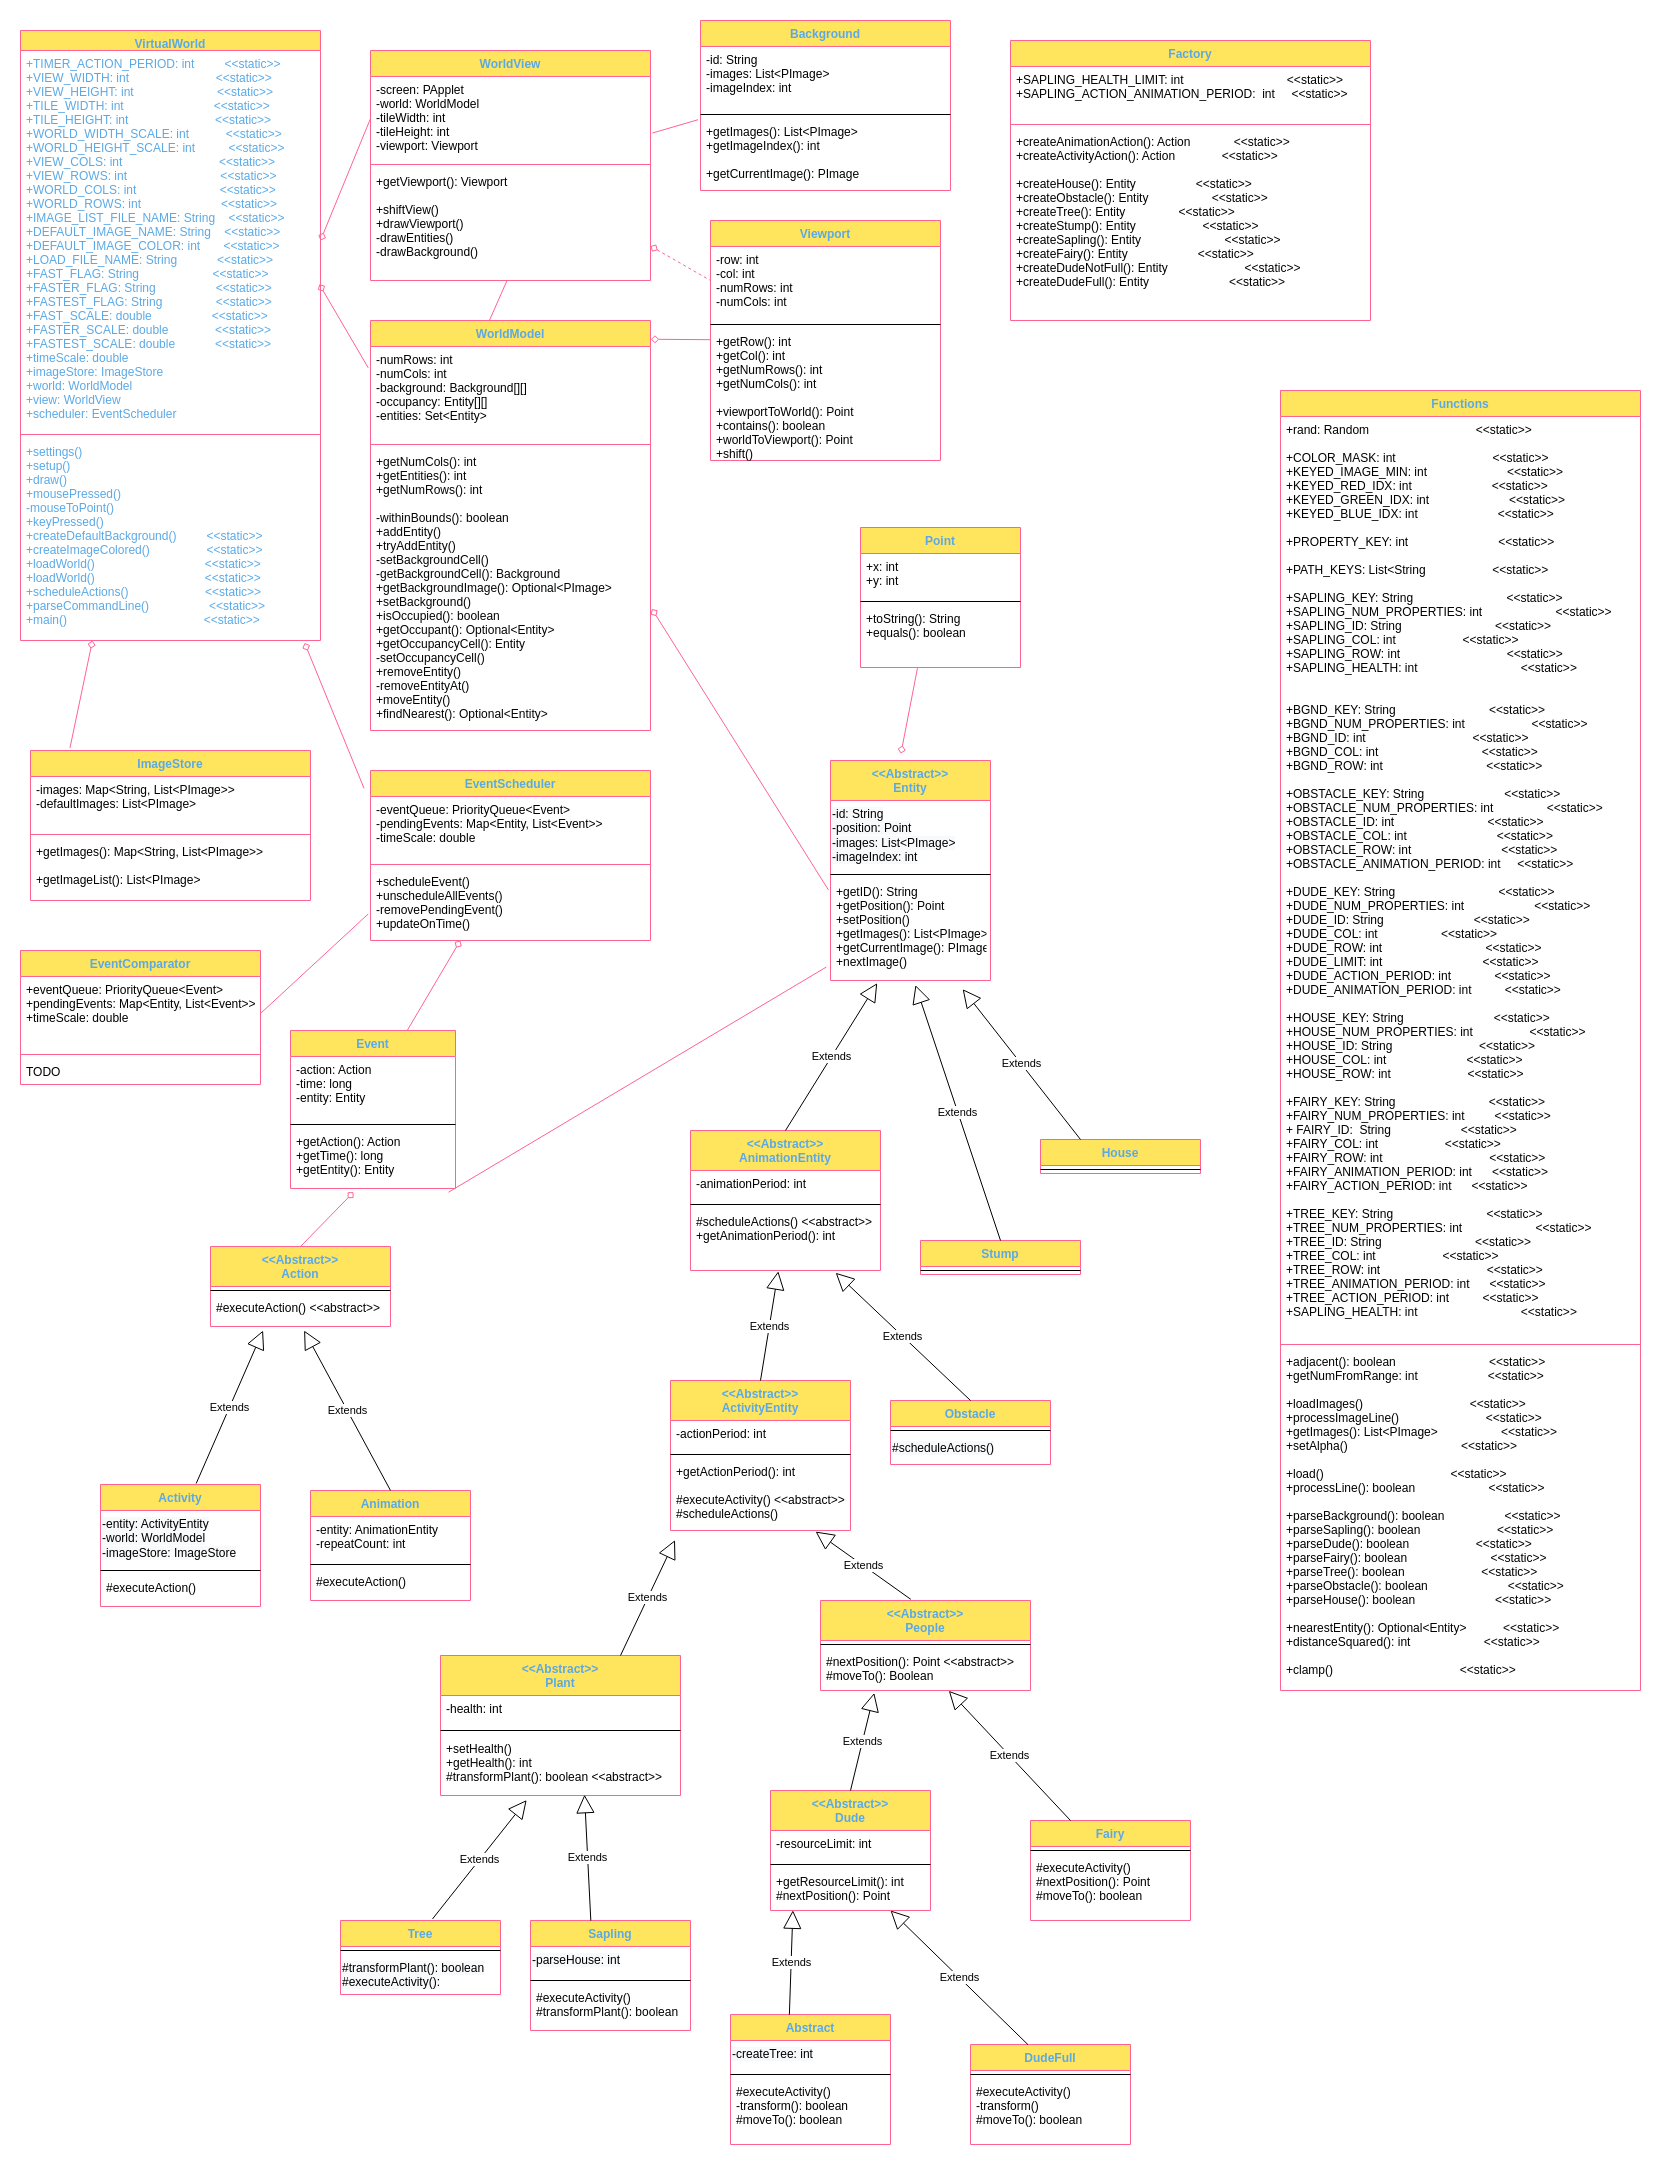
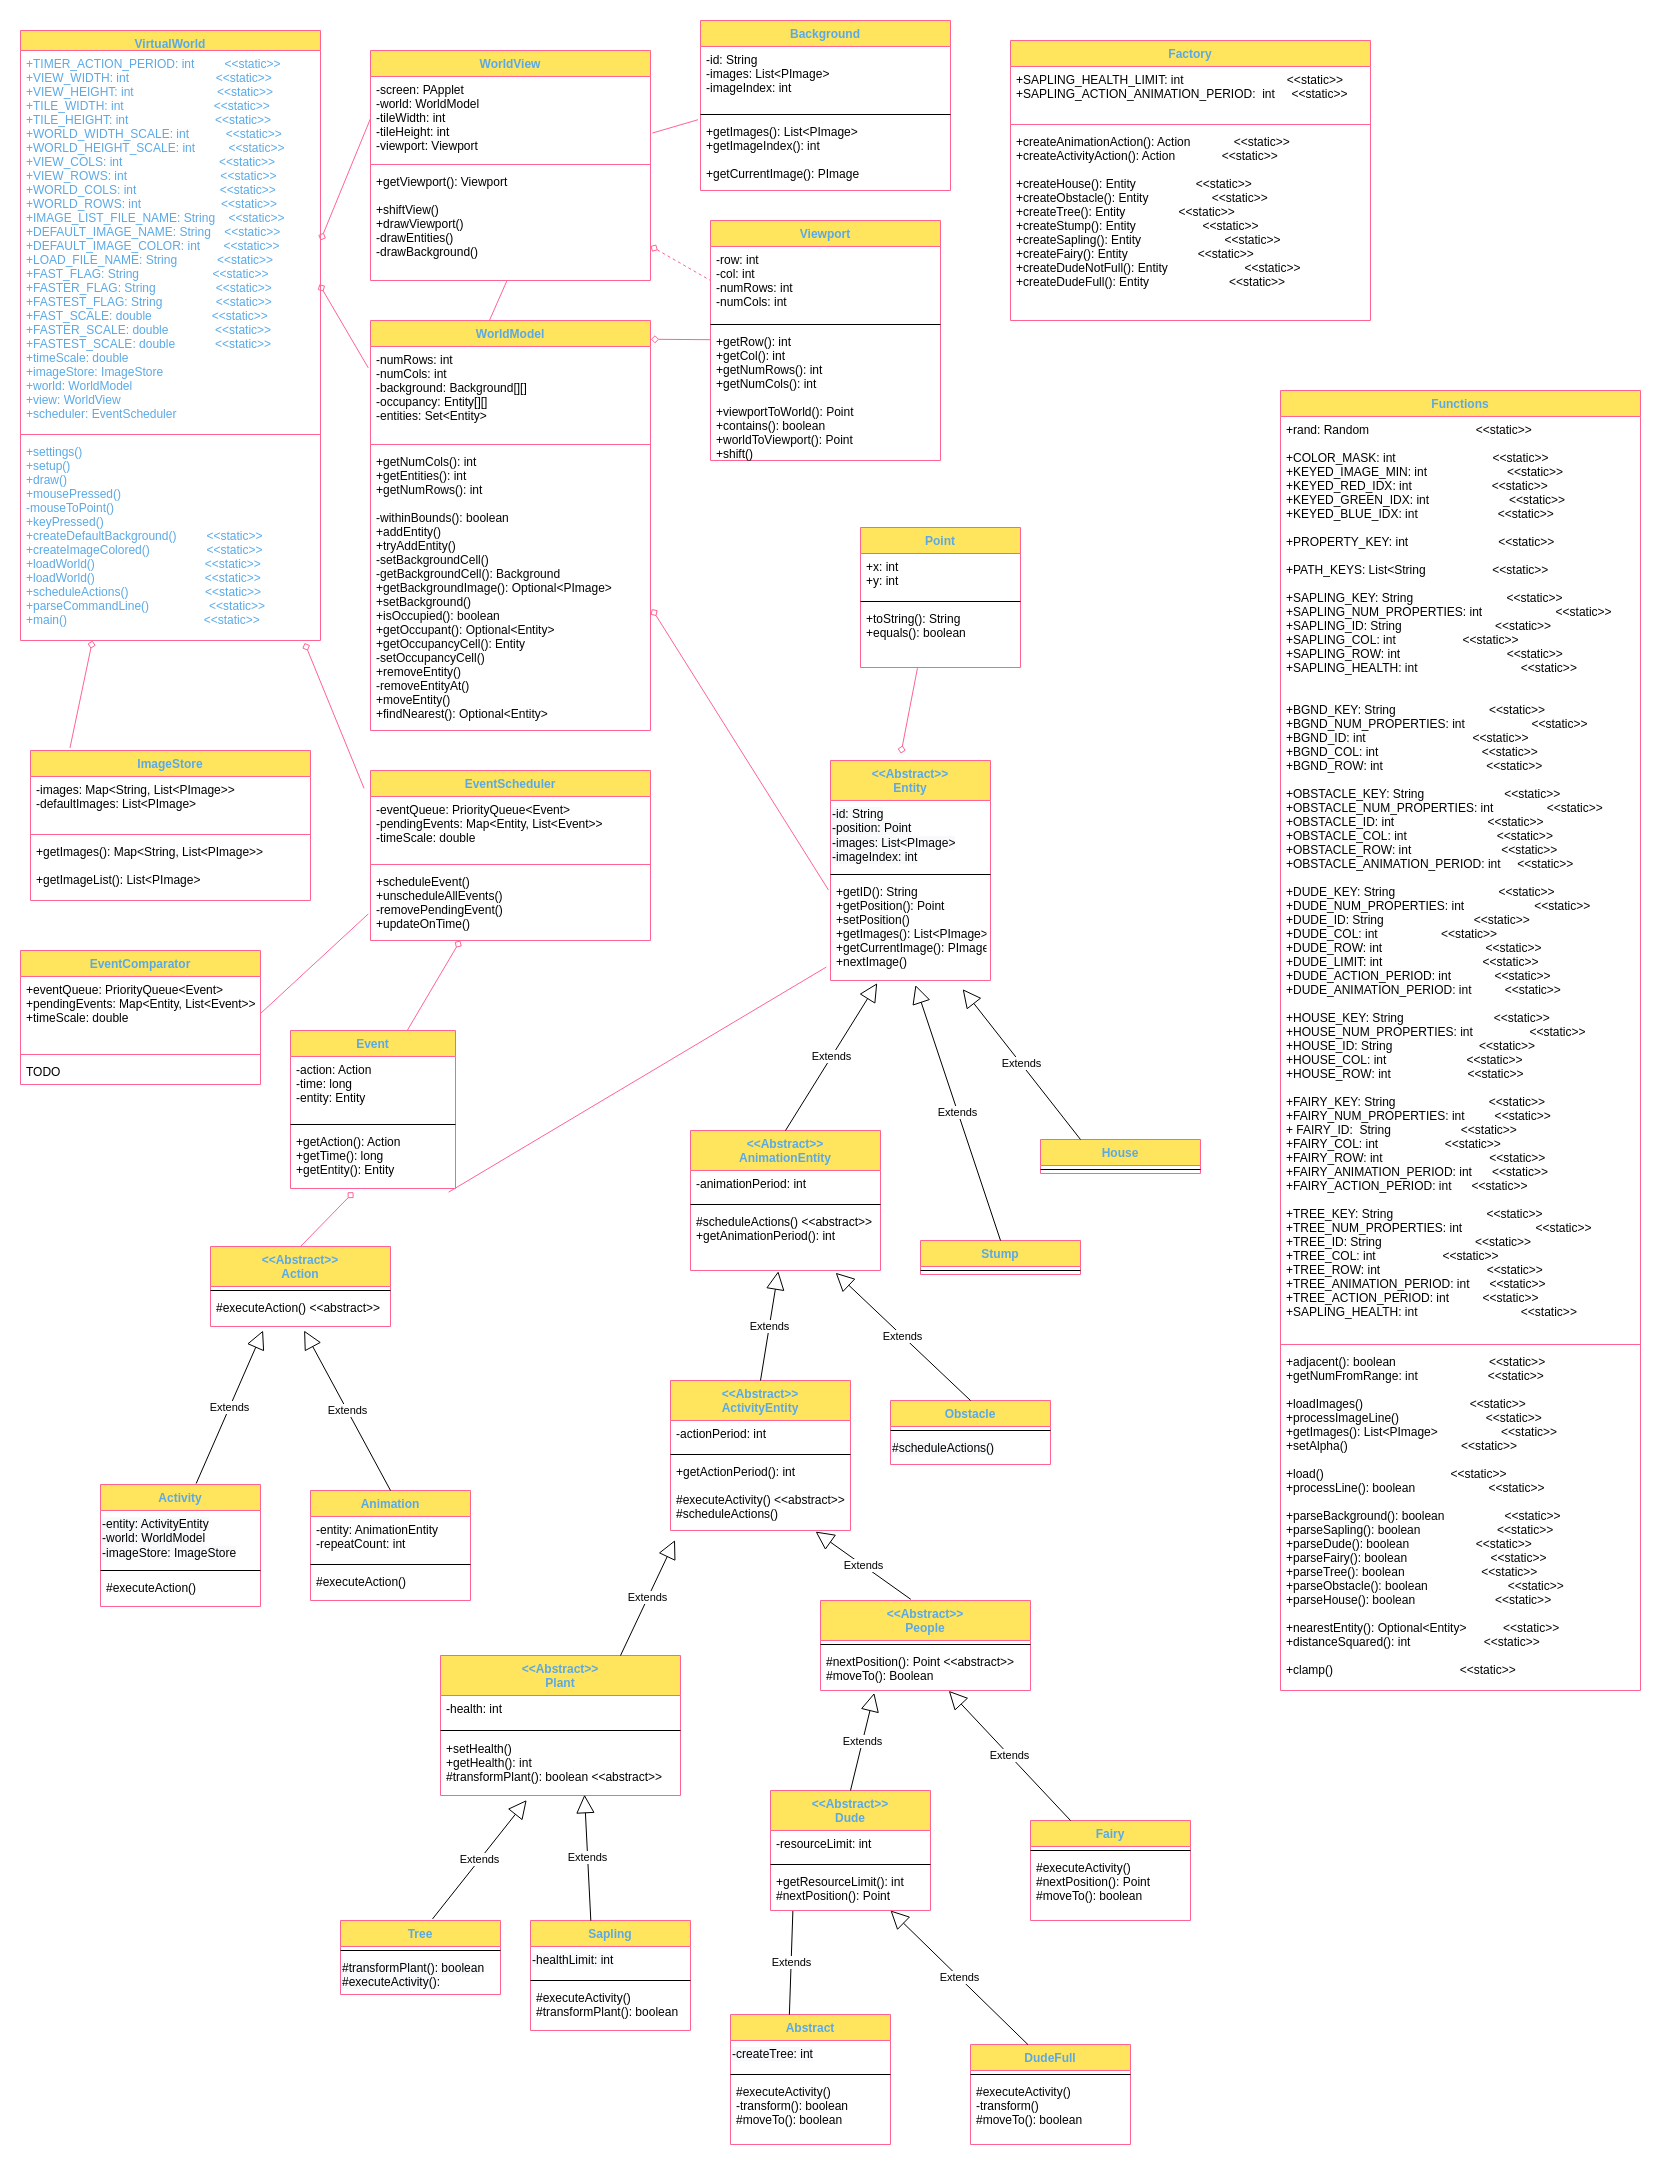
edge "Abstract" -> "+getResourceLimit(): int #nextPosition(): Point": arrowhead block -> none
node "-parseHouse: int": label "-parseHouse: int" -> "-healthLimit: int"
